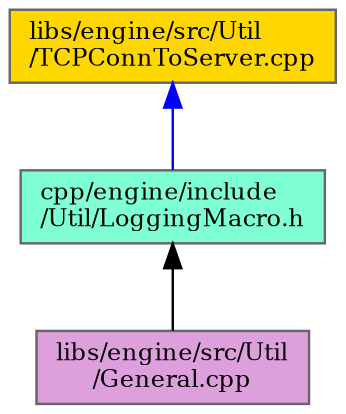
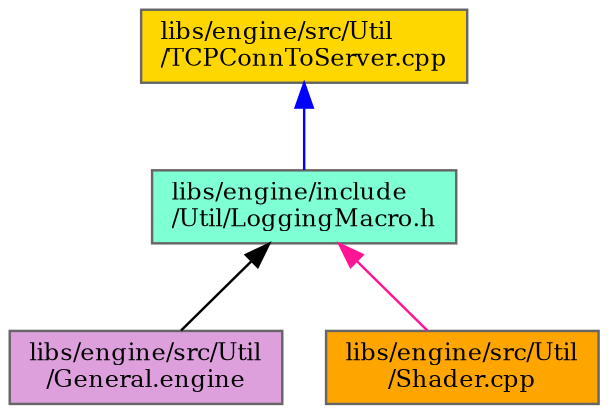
node "cpp/engine/include /Util/LoggingMacro.h": label "cpp/engine/include /Util/LoggingMacro.h" -> "libs/engine/include /Util/LoggingMacro.h"
node "libs/engine/src/Util /General.cpp": label "libs/engine/src/Util /General.cpp" -> "libs/engine/src/Util /General.engine"
node "libs/engine/src/Util /Shader.cpp": added
